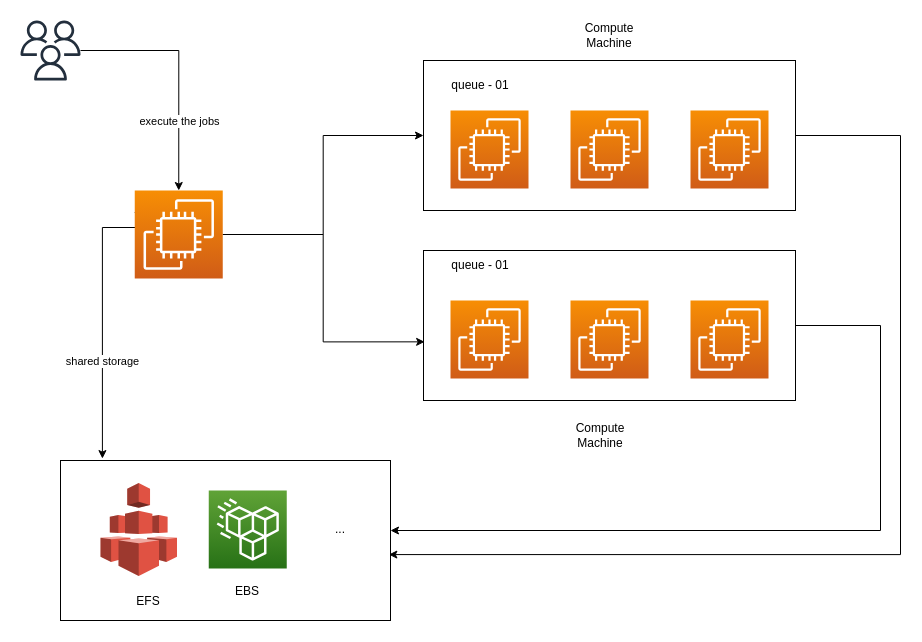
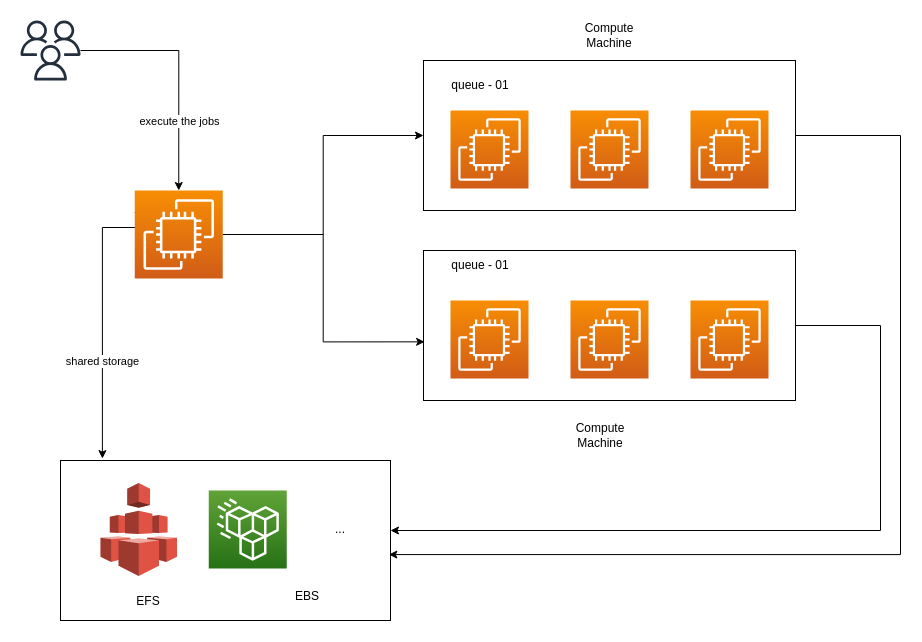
node "EBS": moved (248, 591) -> (308, 596)
